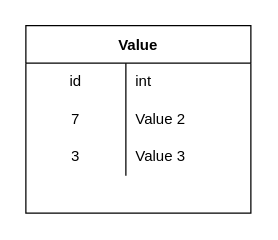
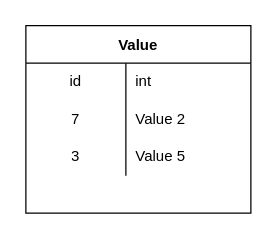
node "Value 3": label "Value 3" -> "Value 5"
